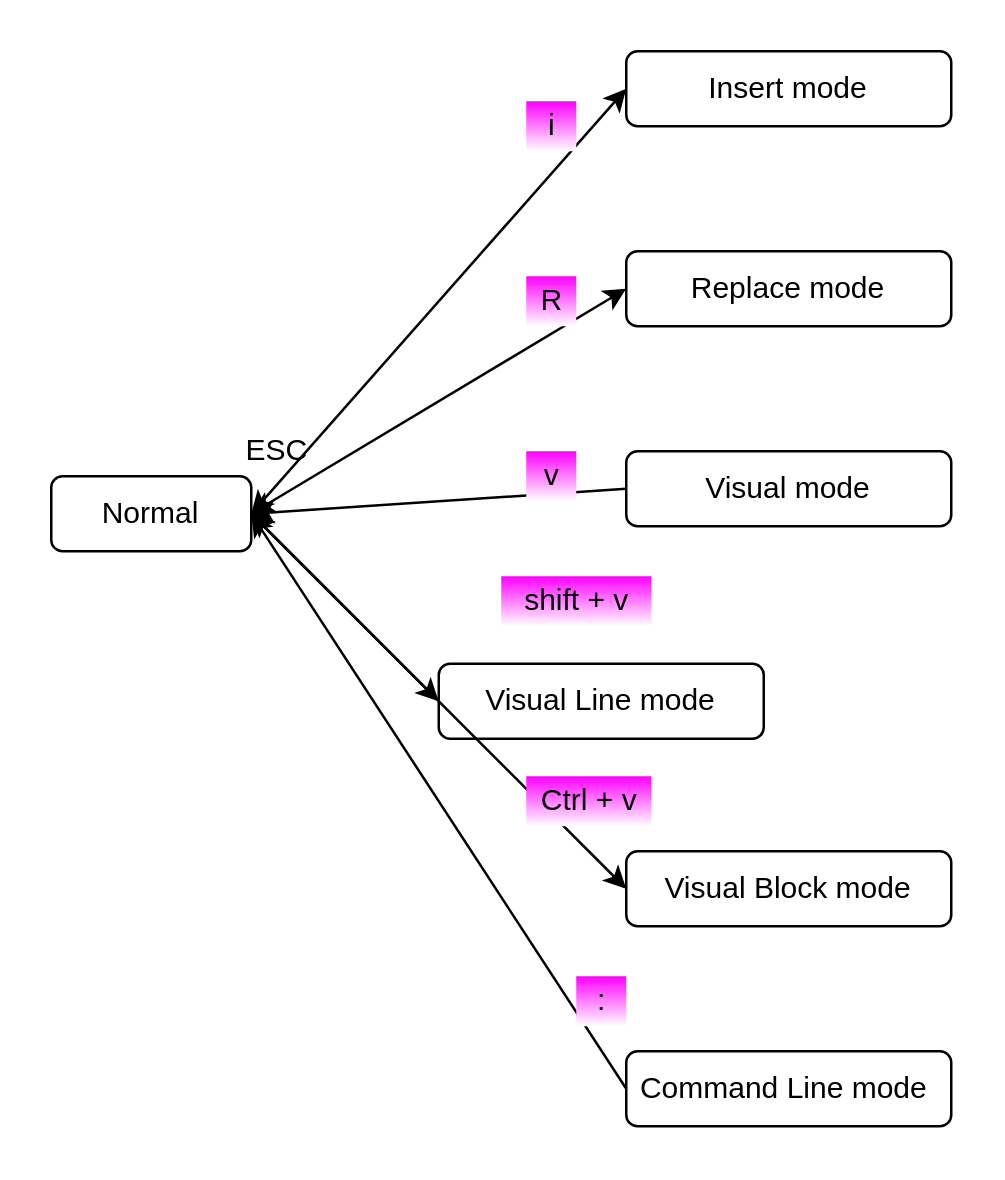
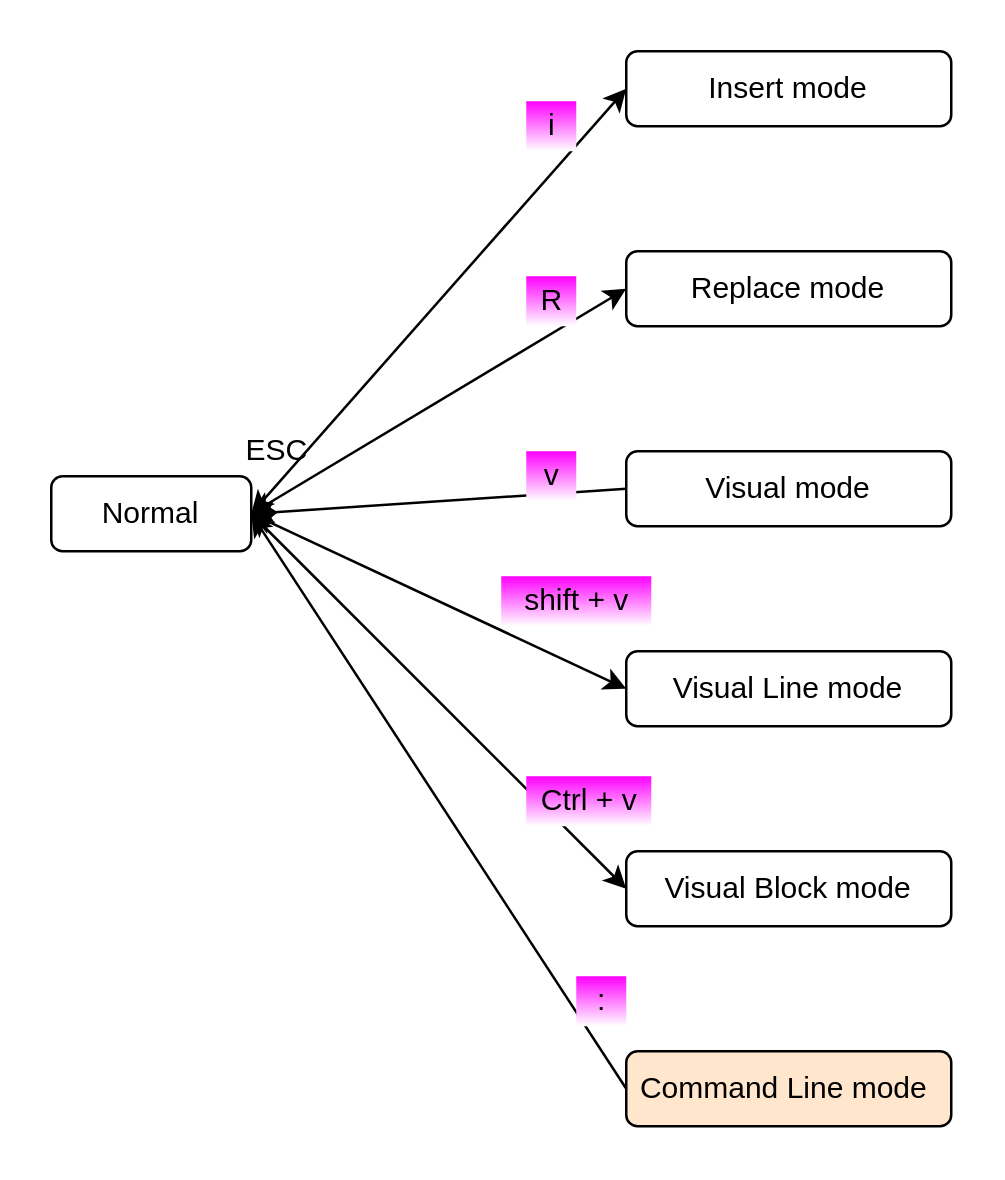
node "Visual Line mode": moved (601, 701) -> (789, 689)
node "Command Line mode": fillcolor #ffffff -> #ffe6cc
